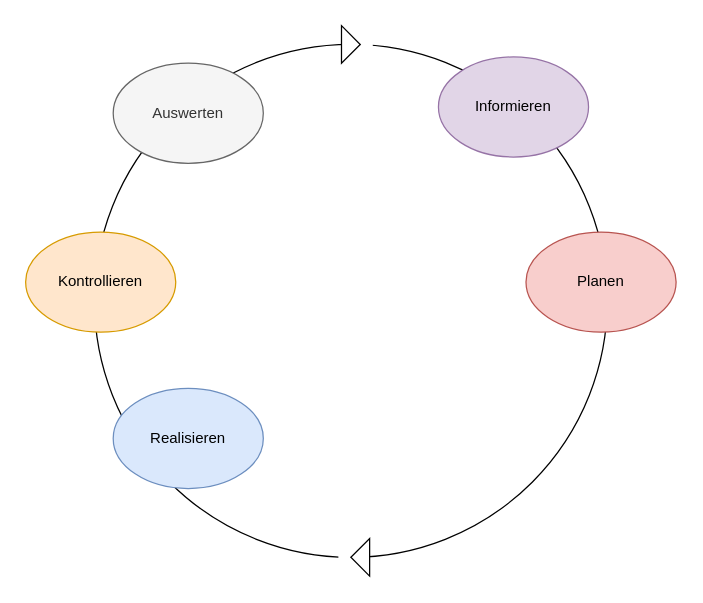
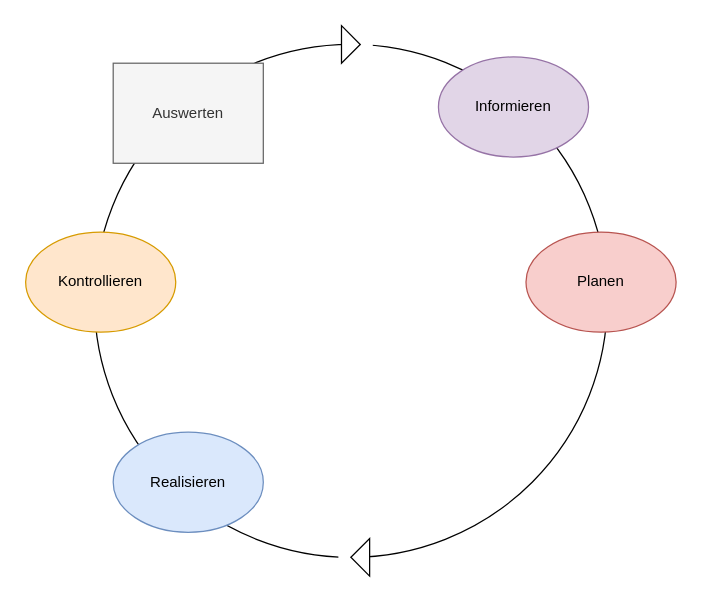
node "Auswerten": shape ellipse -> rectangle
node "Realisieren": moved (188, 438) -> (188, 482)
